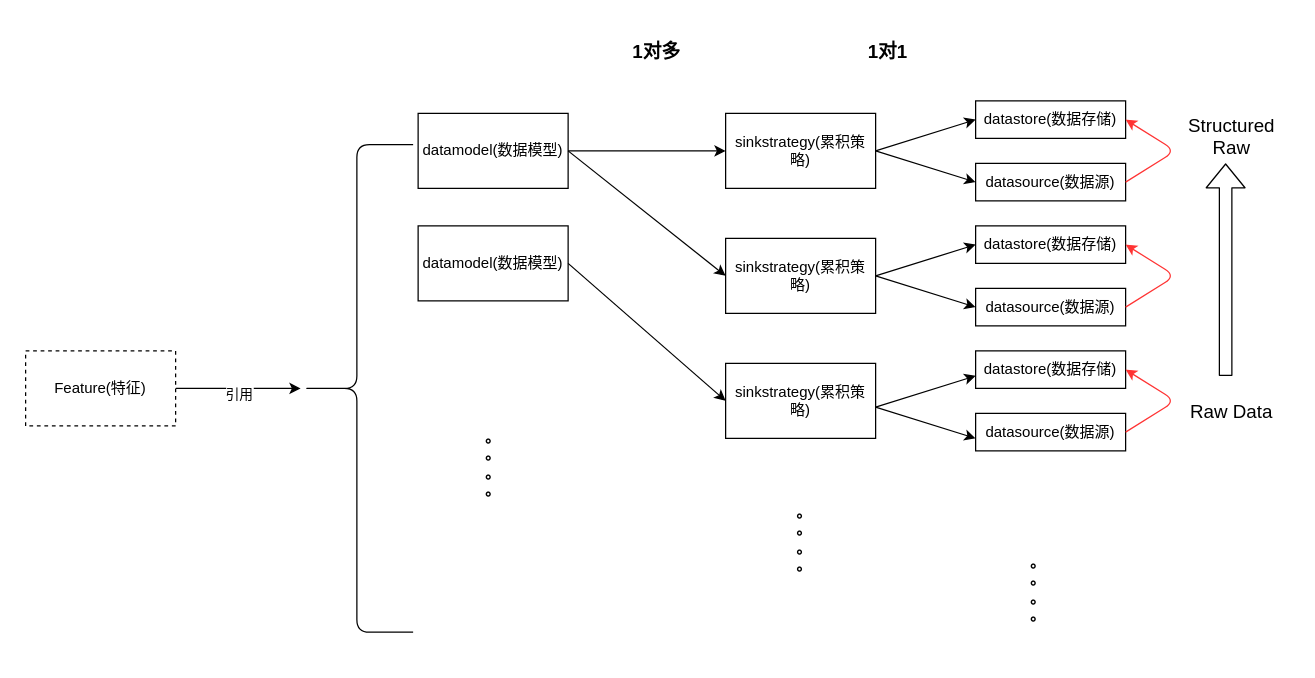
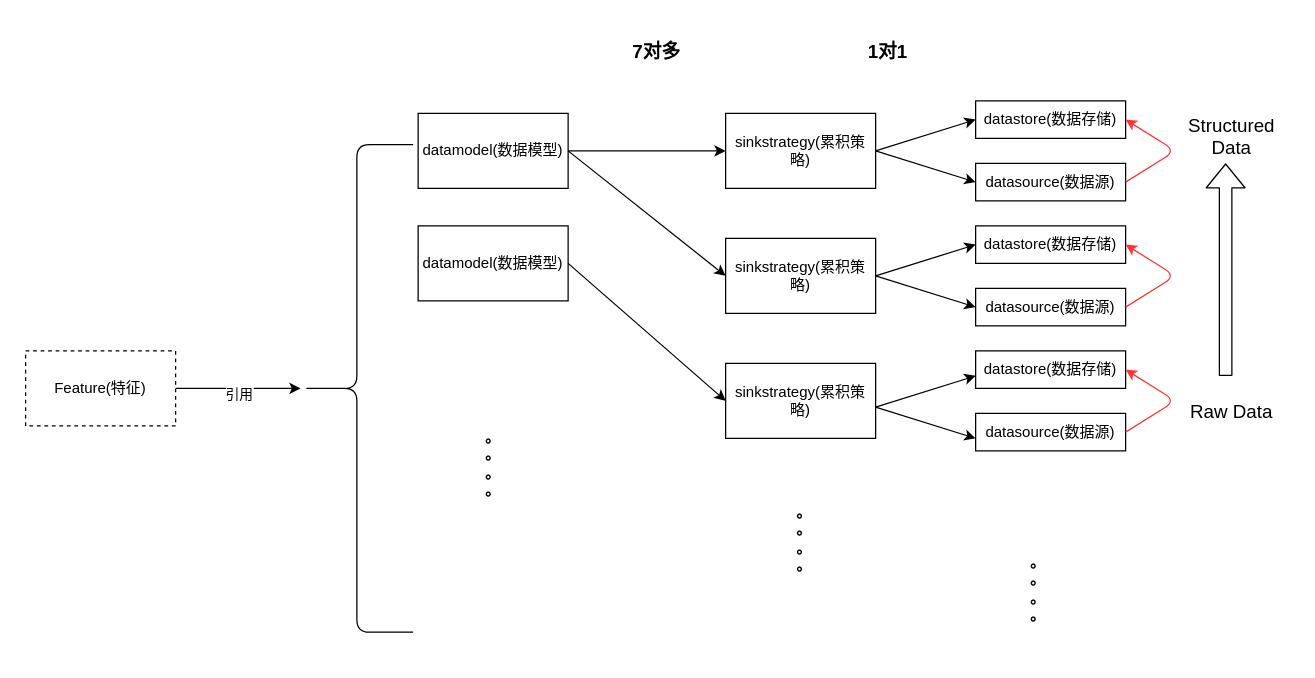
node "1对多": label "1对多" -> "7对多"
node "Structured Raw": label "Structured Raw" -> "Structured Data"
